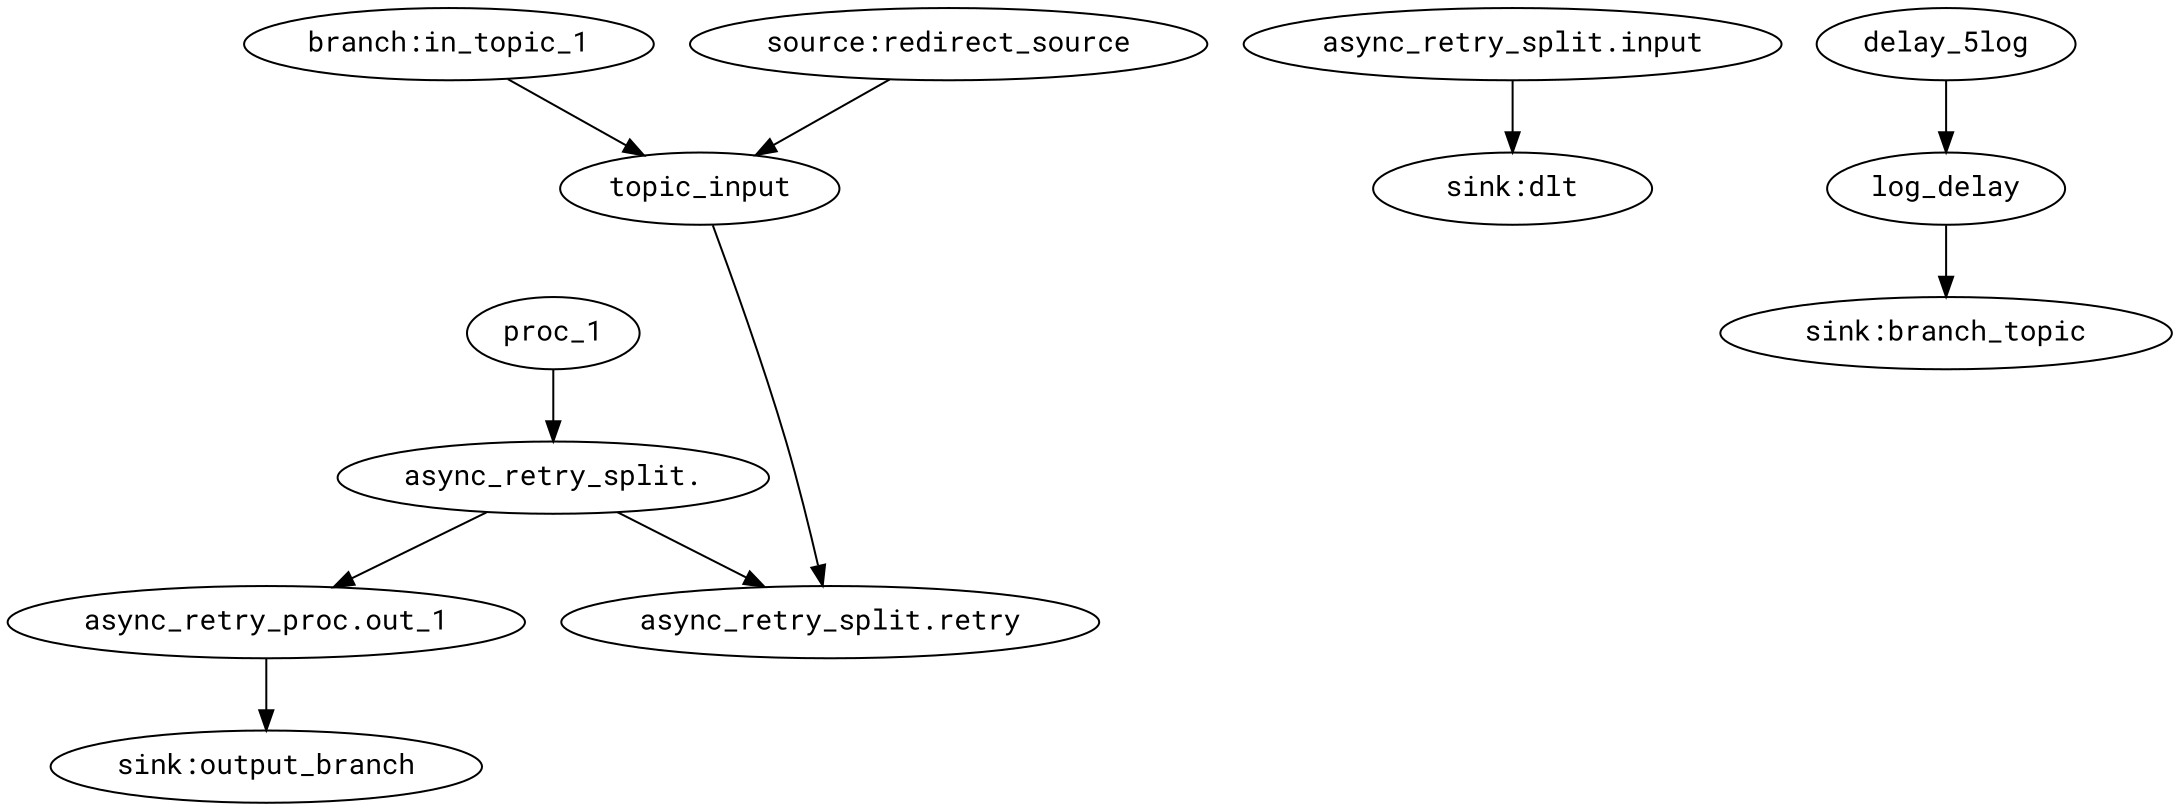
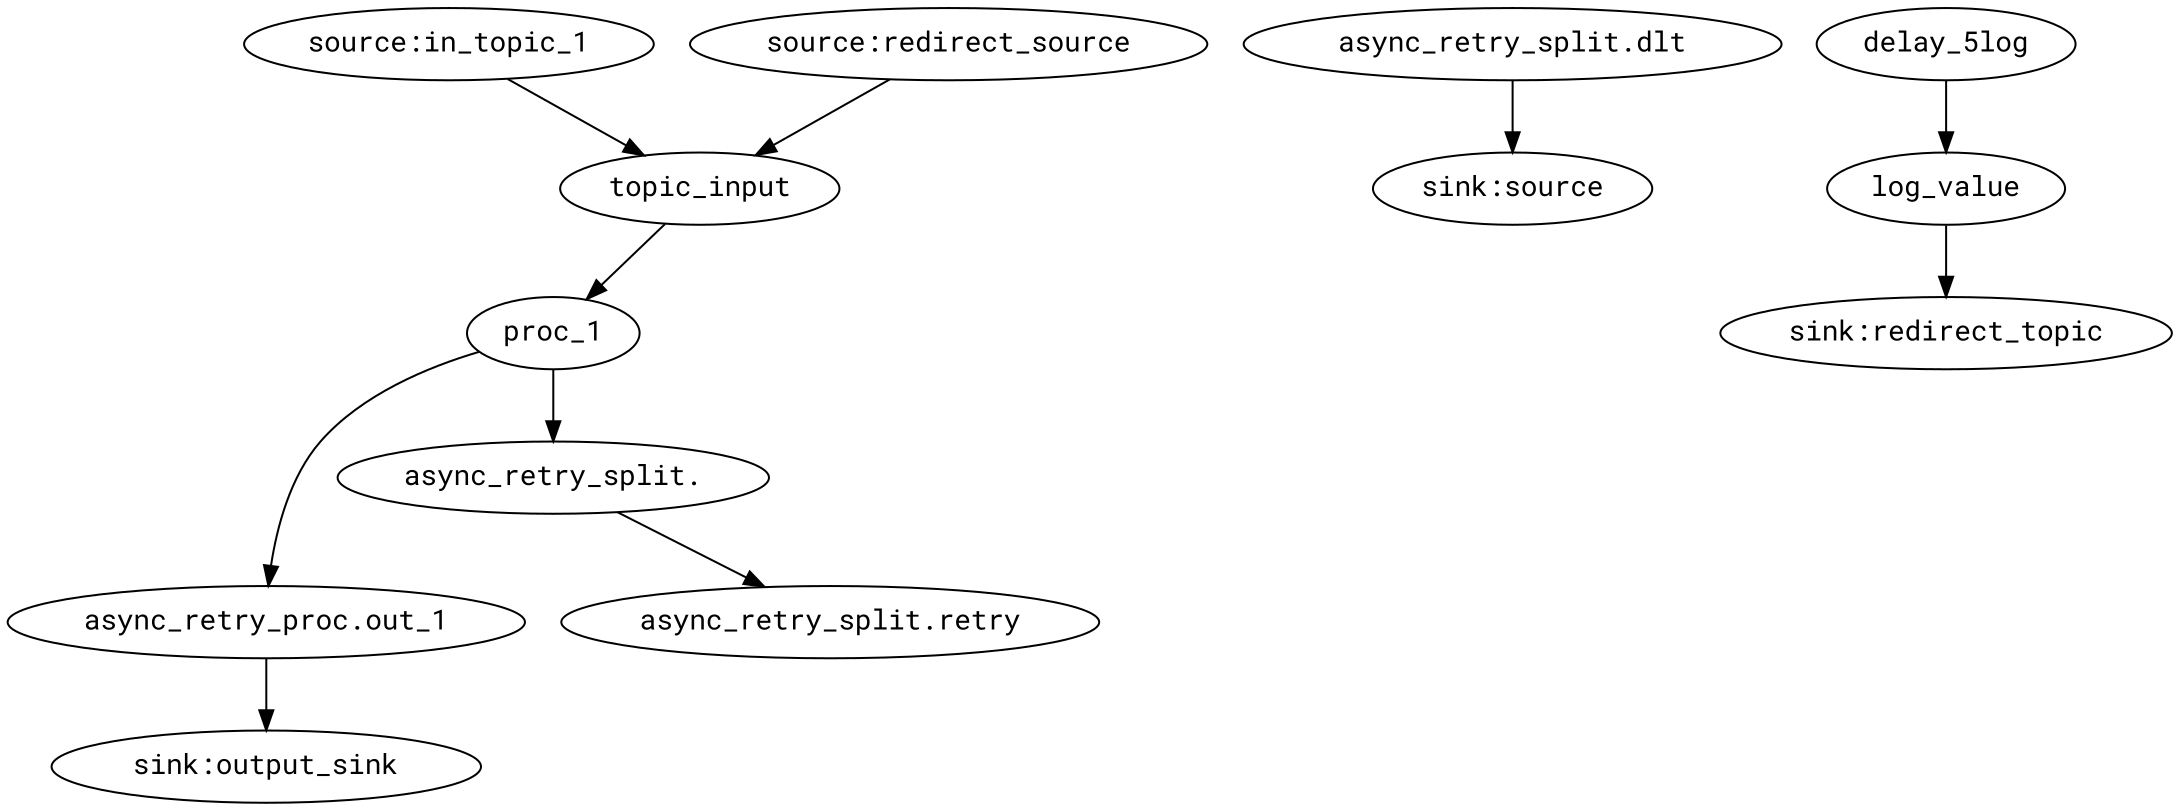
node "branch:in_topic_1": label "branch:in_topic_1" -> "source:in_topic_1"
node "async_retry_split.input": label "async_retry_split.input" -> "async_retry_split.dlt"
node "sink:dlt": label "sink:dlt" -> "sink:source"
node "log_delay": label "log_delay" -> "log_value"
node "sink:branch_topic": label "sink:branch_topic" -> "sink:redirect_topic"
edge "topic_input" -> "async_retry_split.retry": now "topic_input" -> "proc_1"
edge "async_retry_split." -> "async_retry_proc.out_1": now "proc_1" -> "async_retry_proc.out_1"
node "sink:output_branch": label "sink:output_branch" -> "sink:output_sink"
